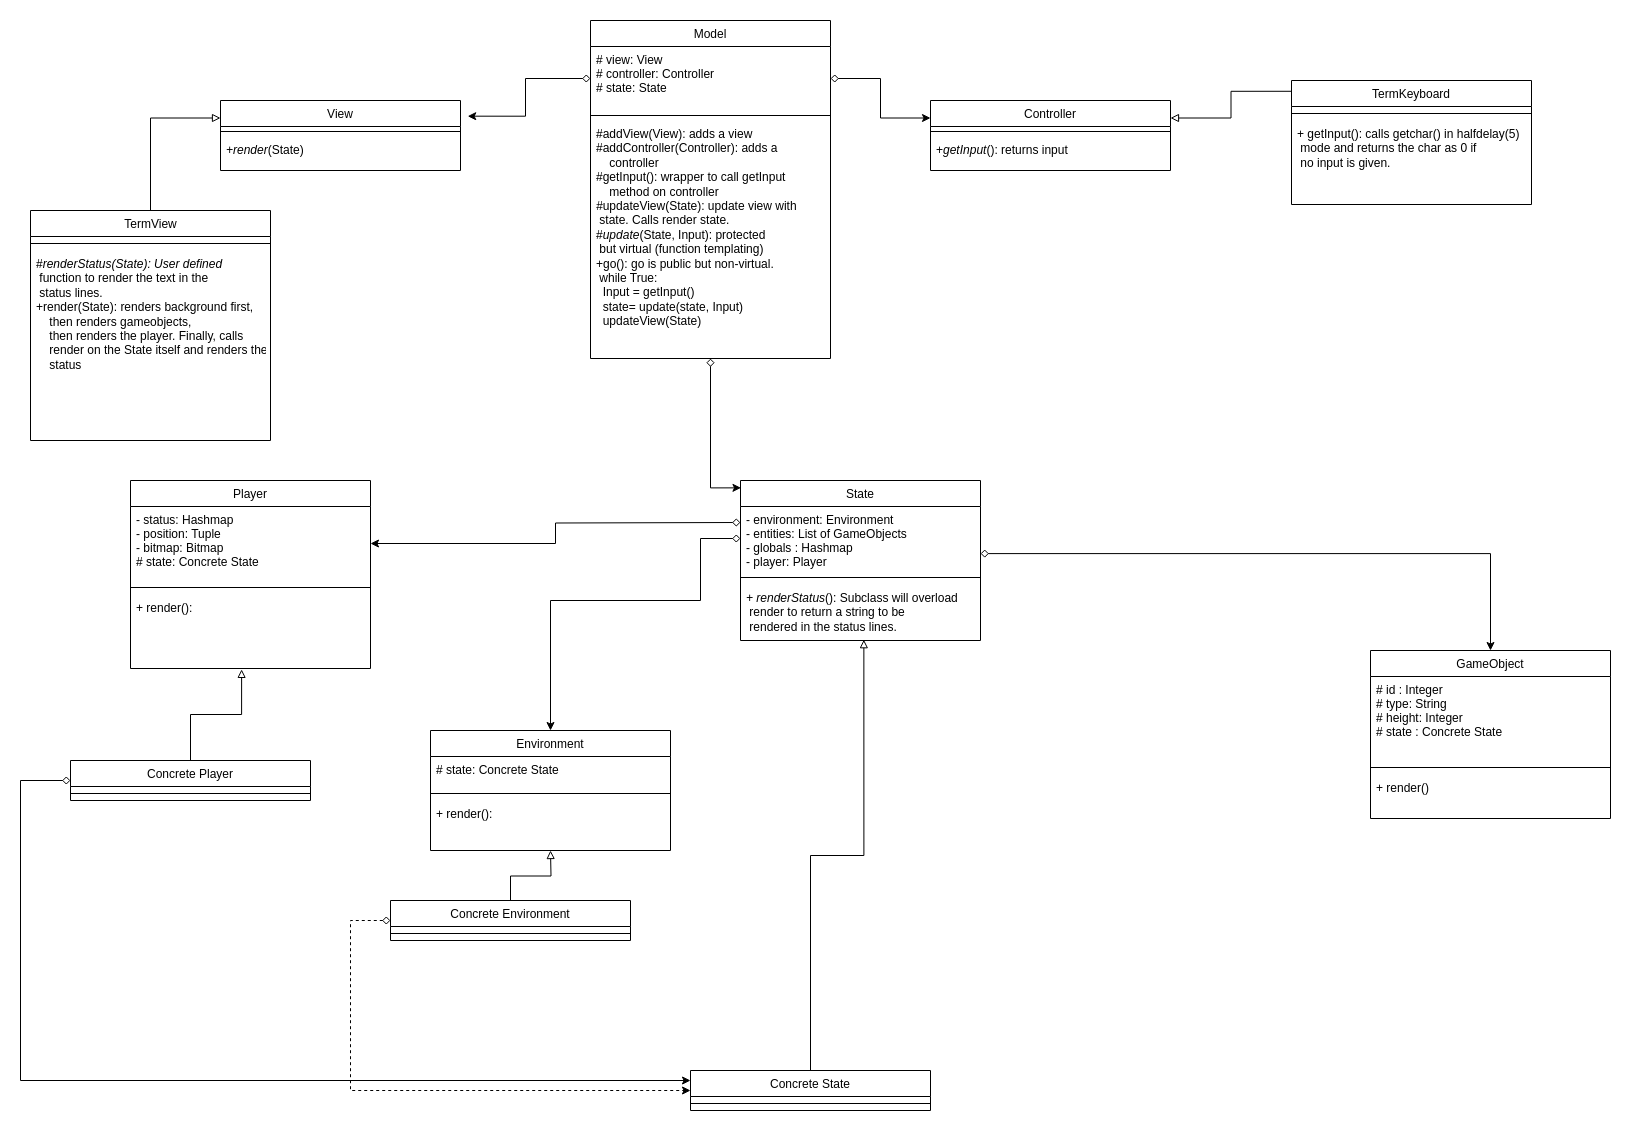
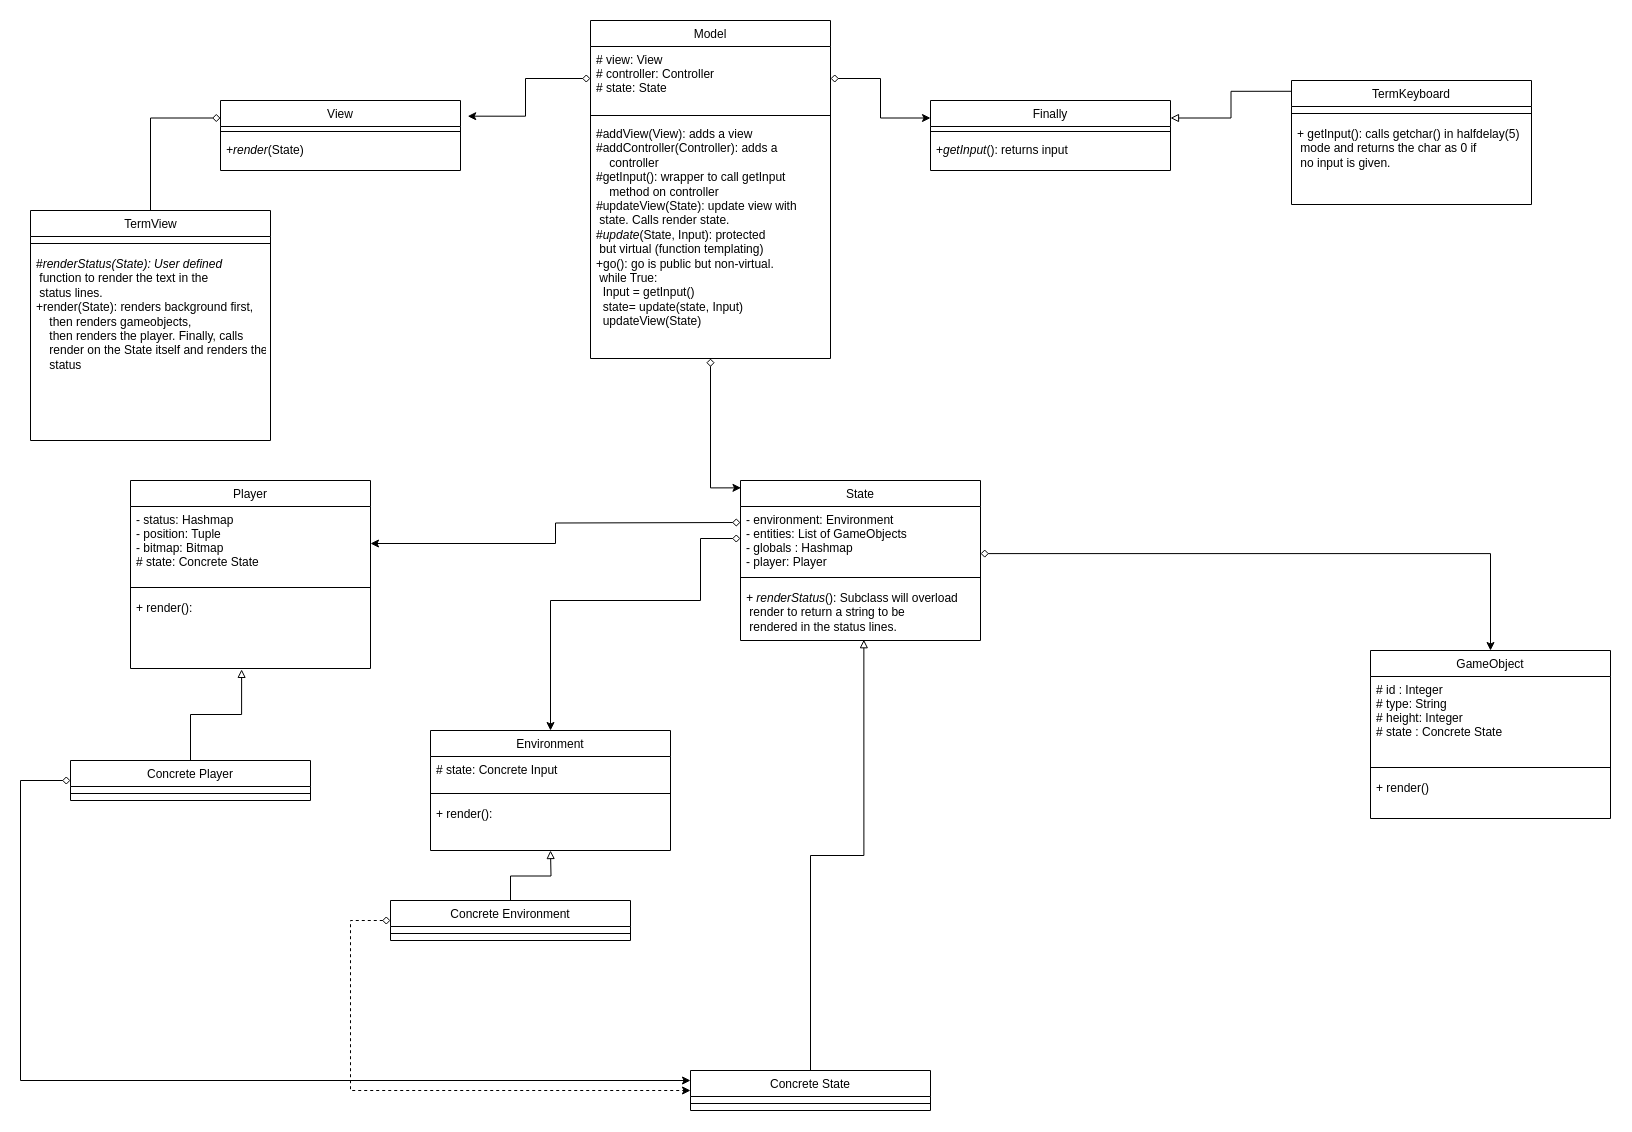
node "Controller": label "Controller" -> "Finally"
edge "TermView" -> "View": arrowhead block -> diamond
node "# state: Concrete State": label "# state: Concrete State" -> "# state: Concrete Input"
